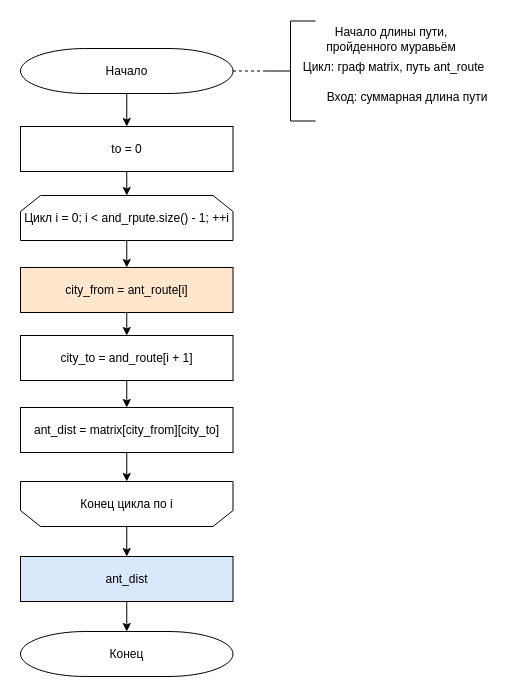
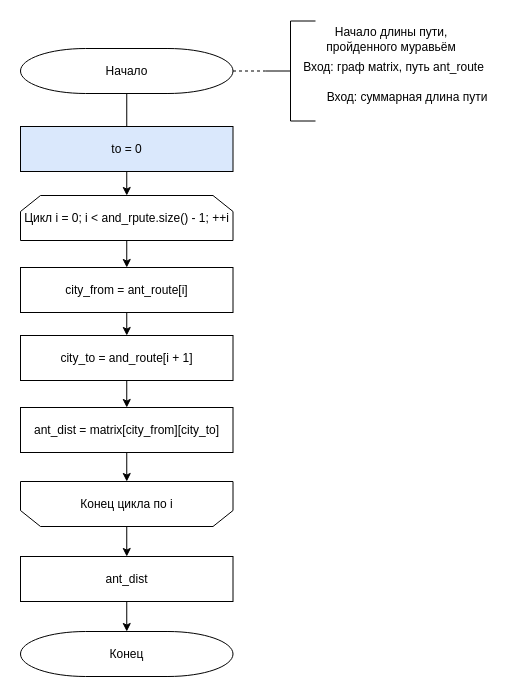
node "Цикл: граф мatrix, путь ant_route": label "Цикл: граф мatrix, путь ant_route" -> "Вход: граф мatrix, путь ant_route"
edge "Начало" -> "to = 0": arrowhead classic -> none
node "to = 0": fillcolor #ffffff -> #dae8fc
node "city_from = ant_route[i]": fillcolor #ffe6cc -> #ffffff
node "ant_dist": fillcolor #dae8fc -> #ffffff
